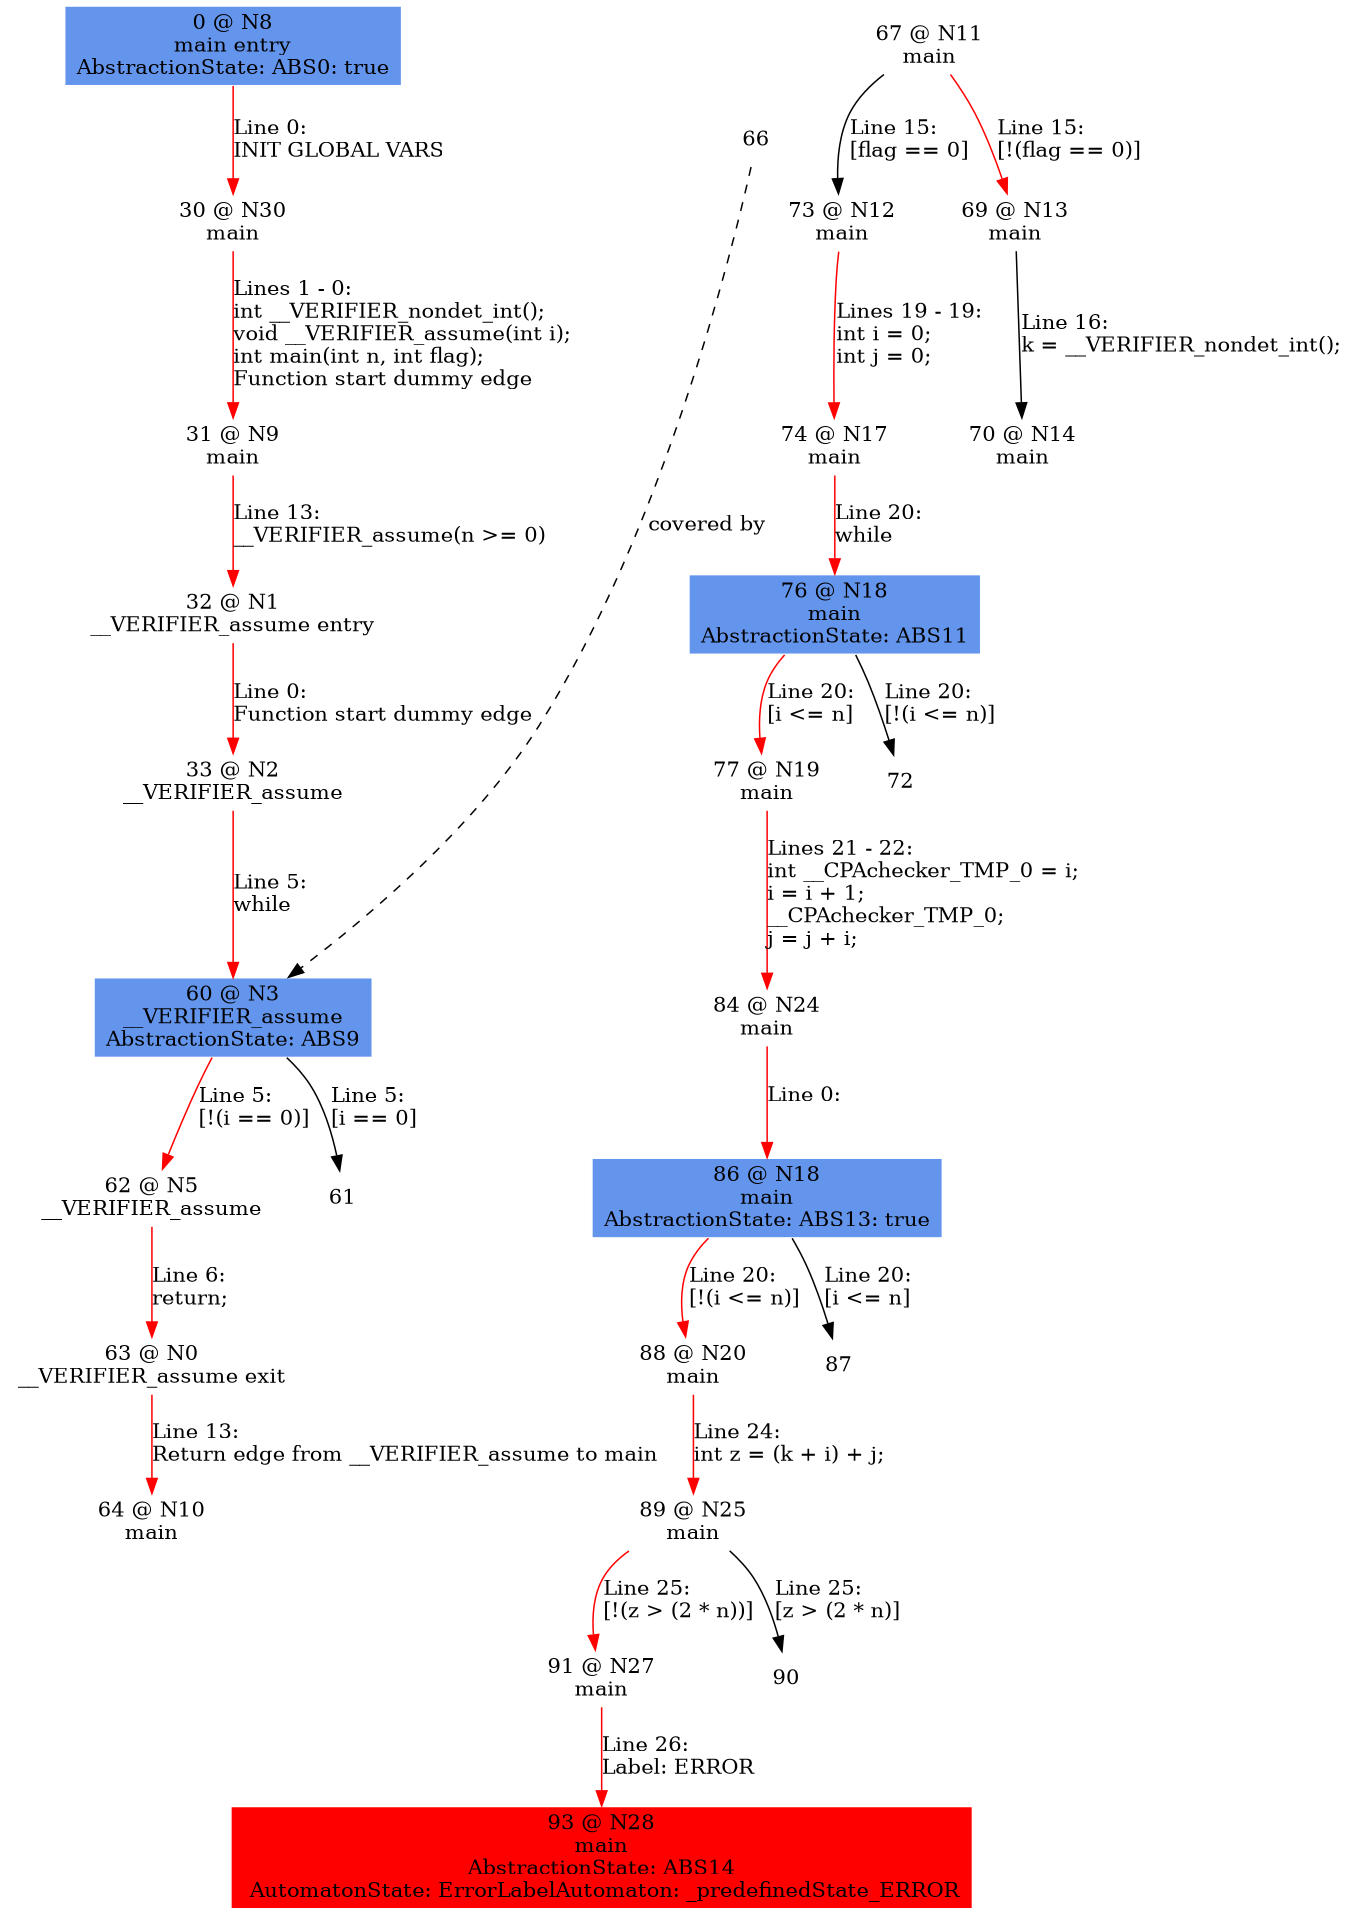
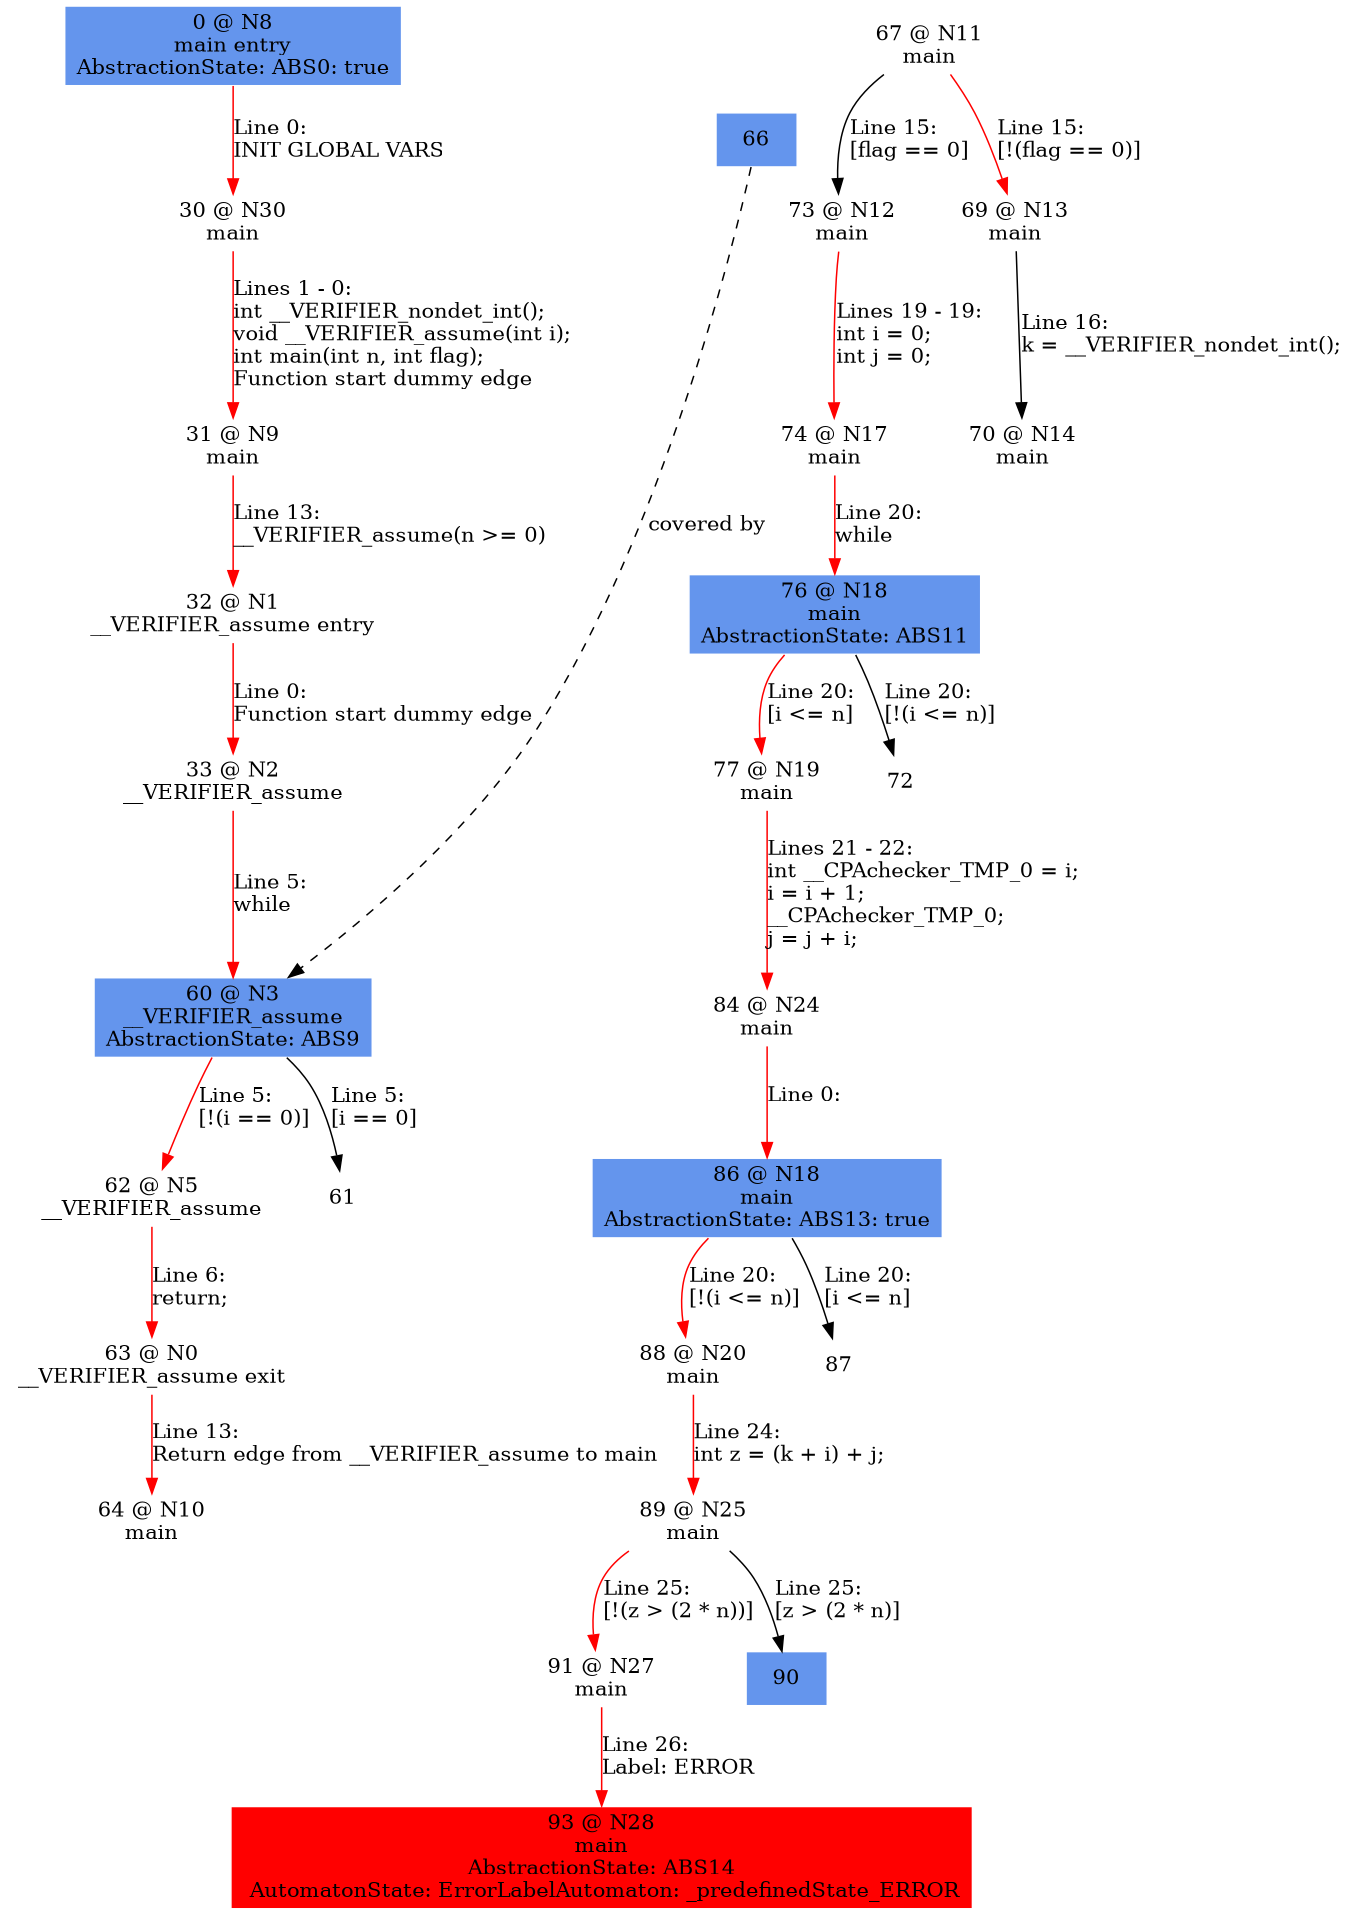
node "66": fillcolor white -> cornflowerblue
node "90": fillcolor white -> cornflowerblue
